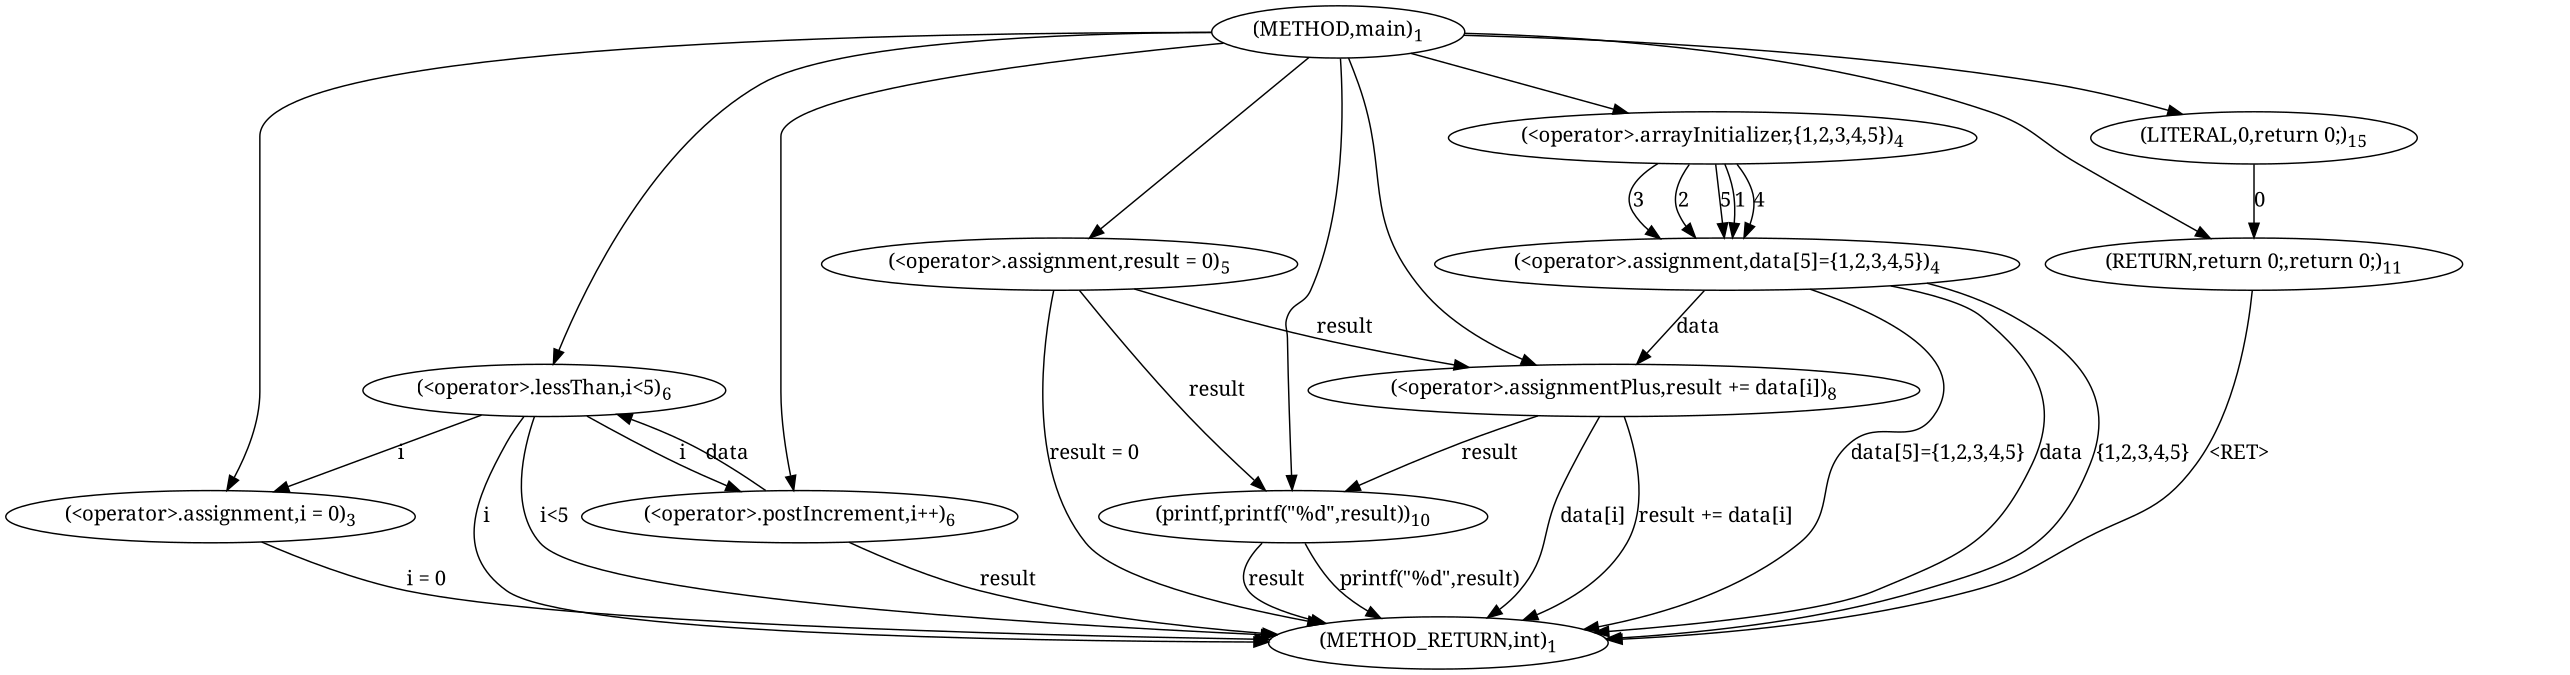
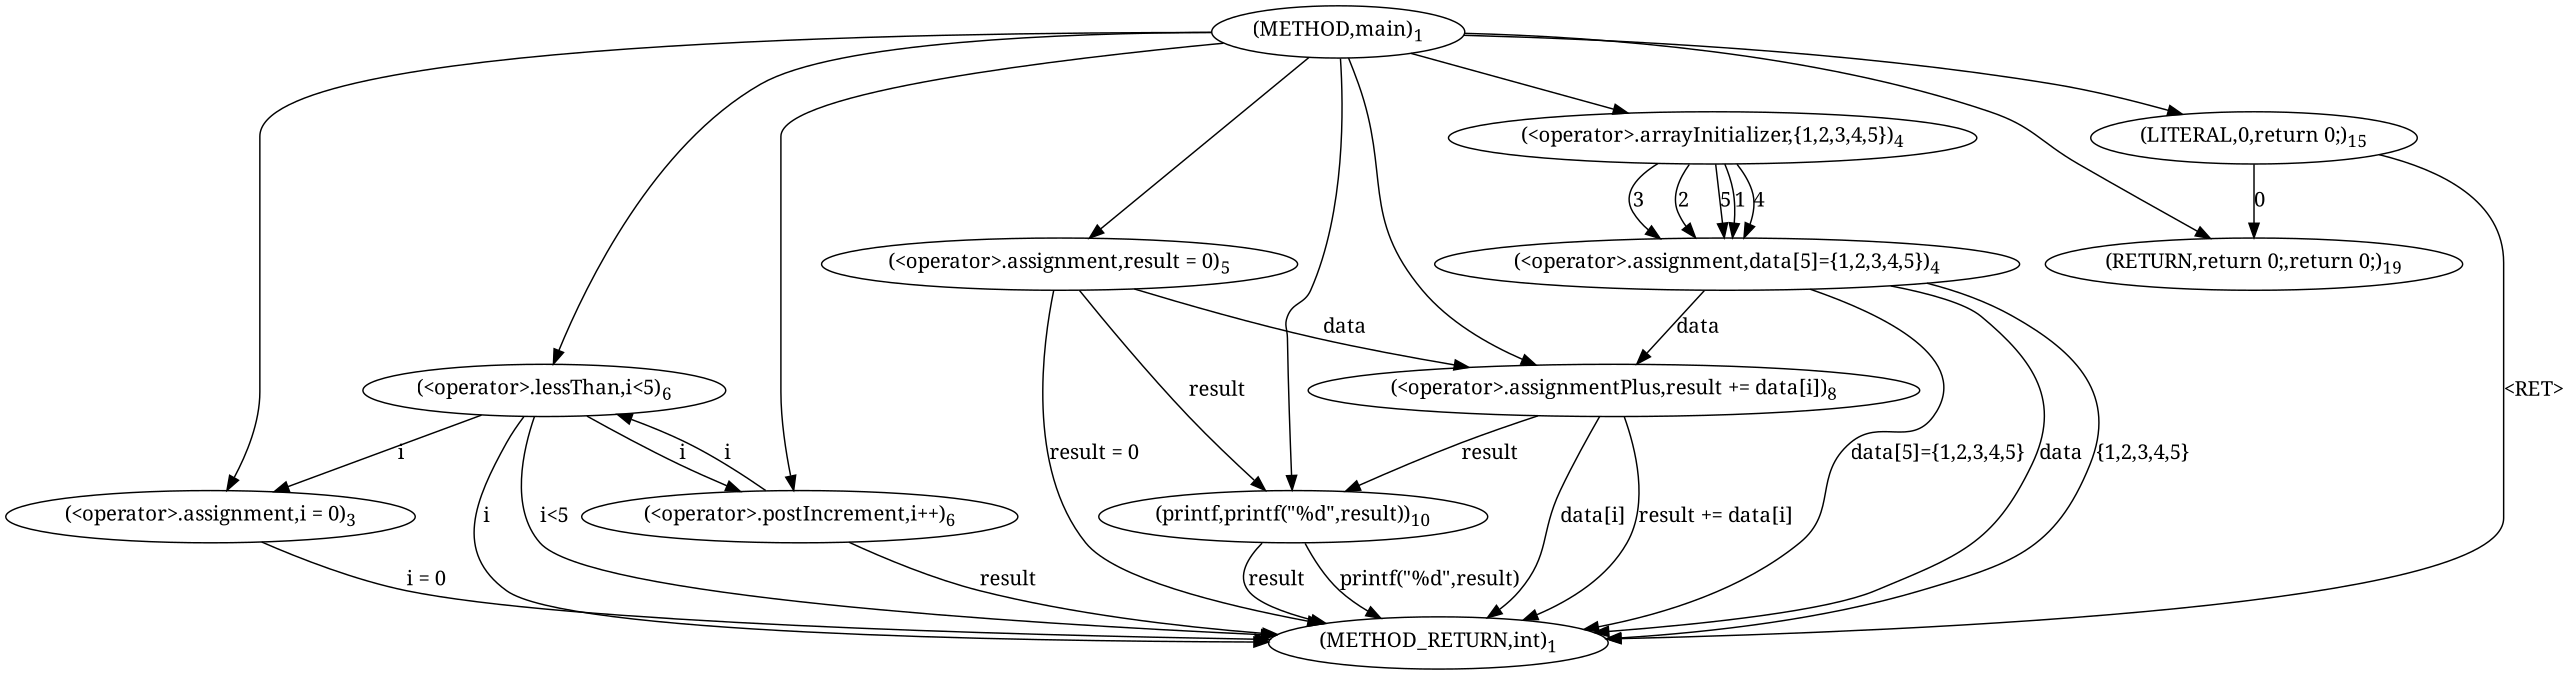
node "(RETURN,return 0;,return 0;)": text "11" -> "19"
edge "(<operator>.assignment,result = 0)" -> "(<operator>.assignmentPlus,result += data[i])": label "result" -> "data"
edge "(<operator>.postIncrement,i++)" -> "(<operator>.lessThan,i<5)": label "data" -> "i"
edge "(RETURN,return 0;,return 0;)" -> "(METHOD_RETURN,int)": now "(LITERAL,0,return 0;)" -> "(METHOD_RETURN,int)"
